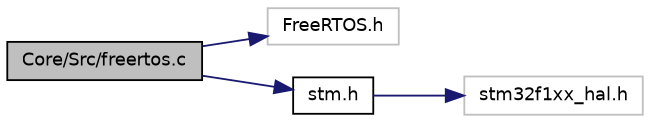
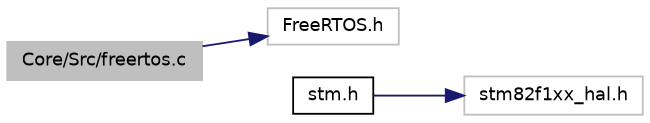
node "Core/Src/freertos.c": color black -> grey75
edge "Core/Src/freertos.c" -> "stm.h": removed
node "stm32f1xx_hal.h": label "stm32f1xx_hal.h" -> "stm82f1xx_hal.h"
